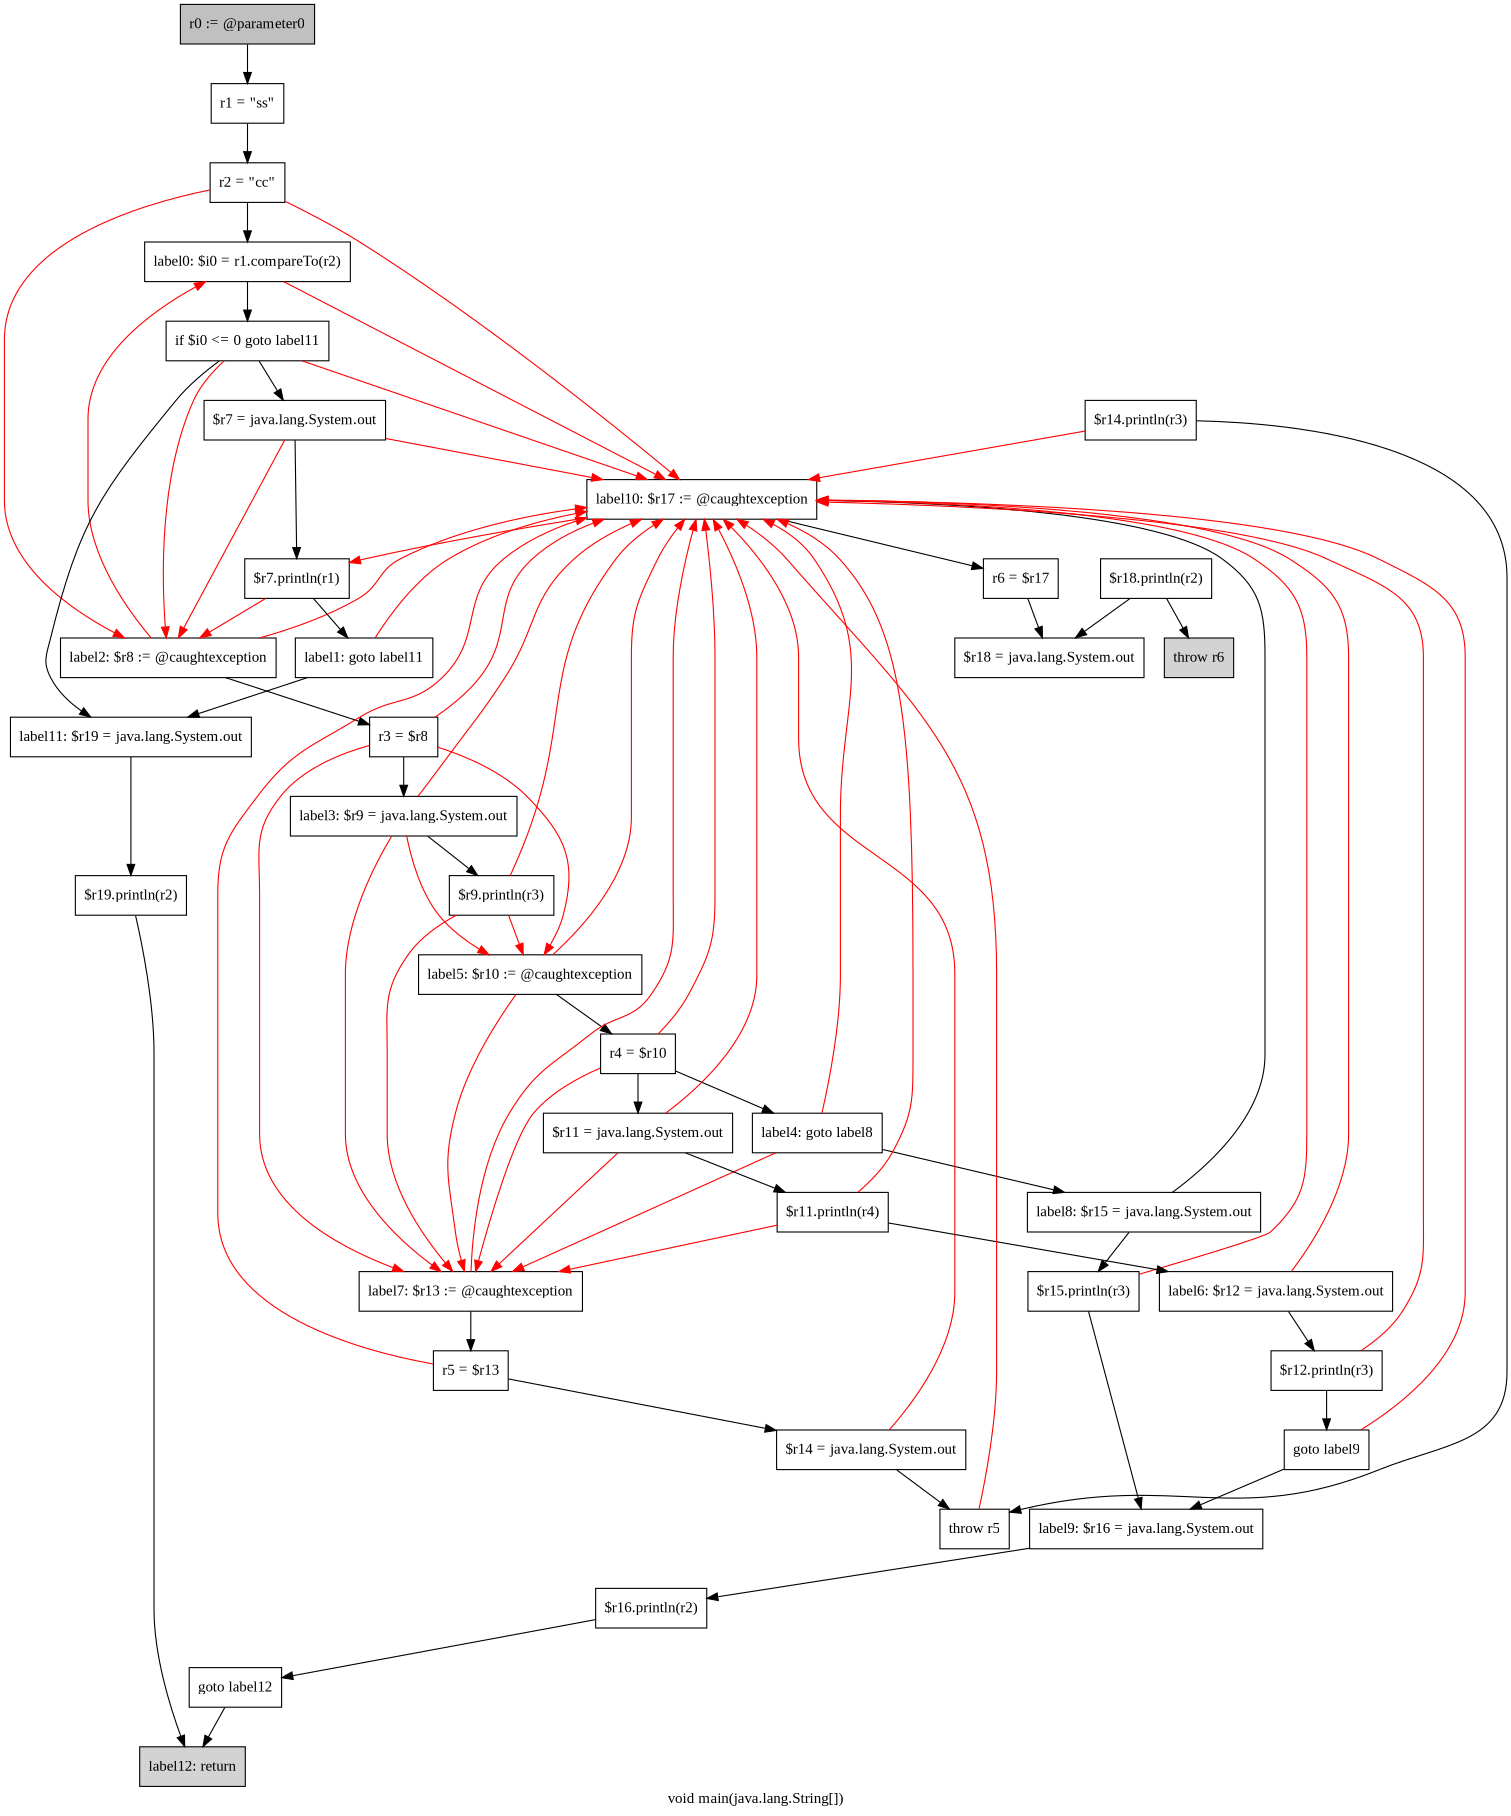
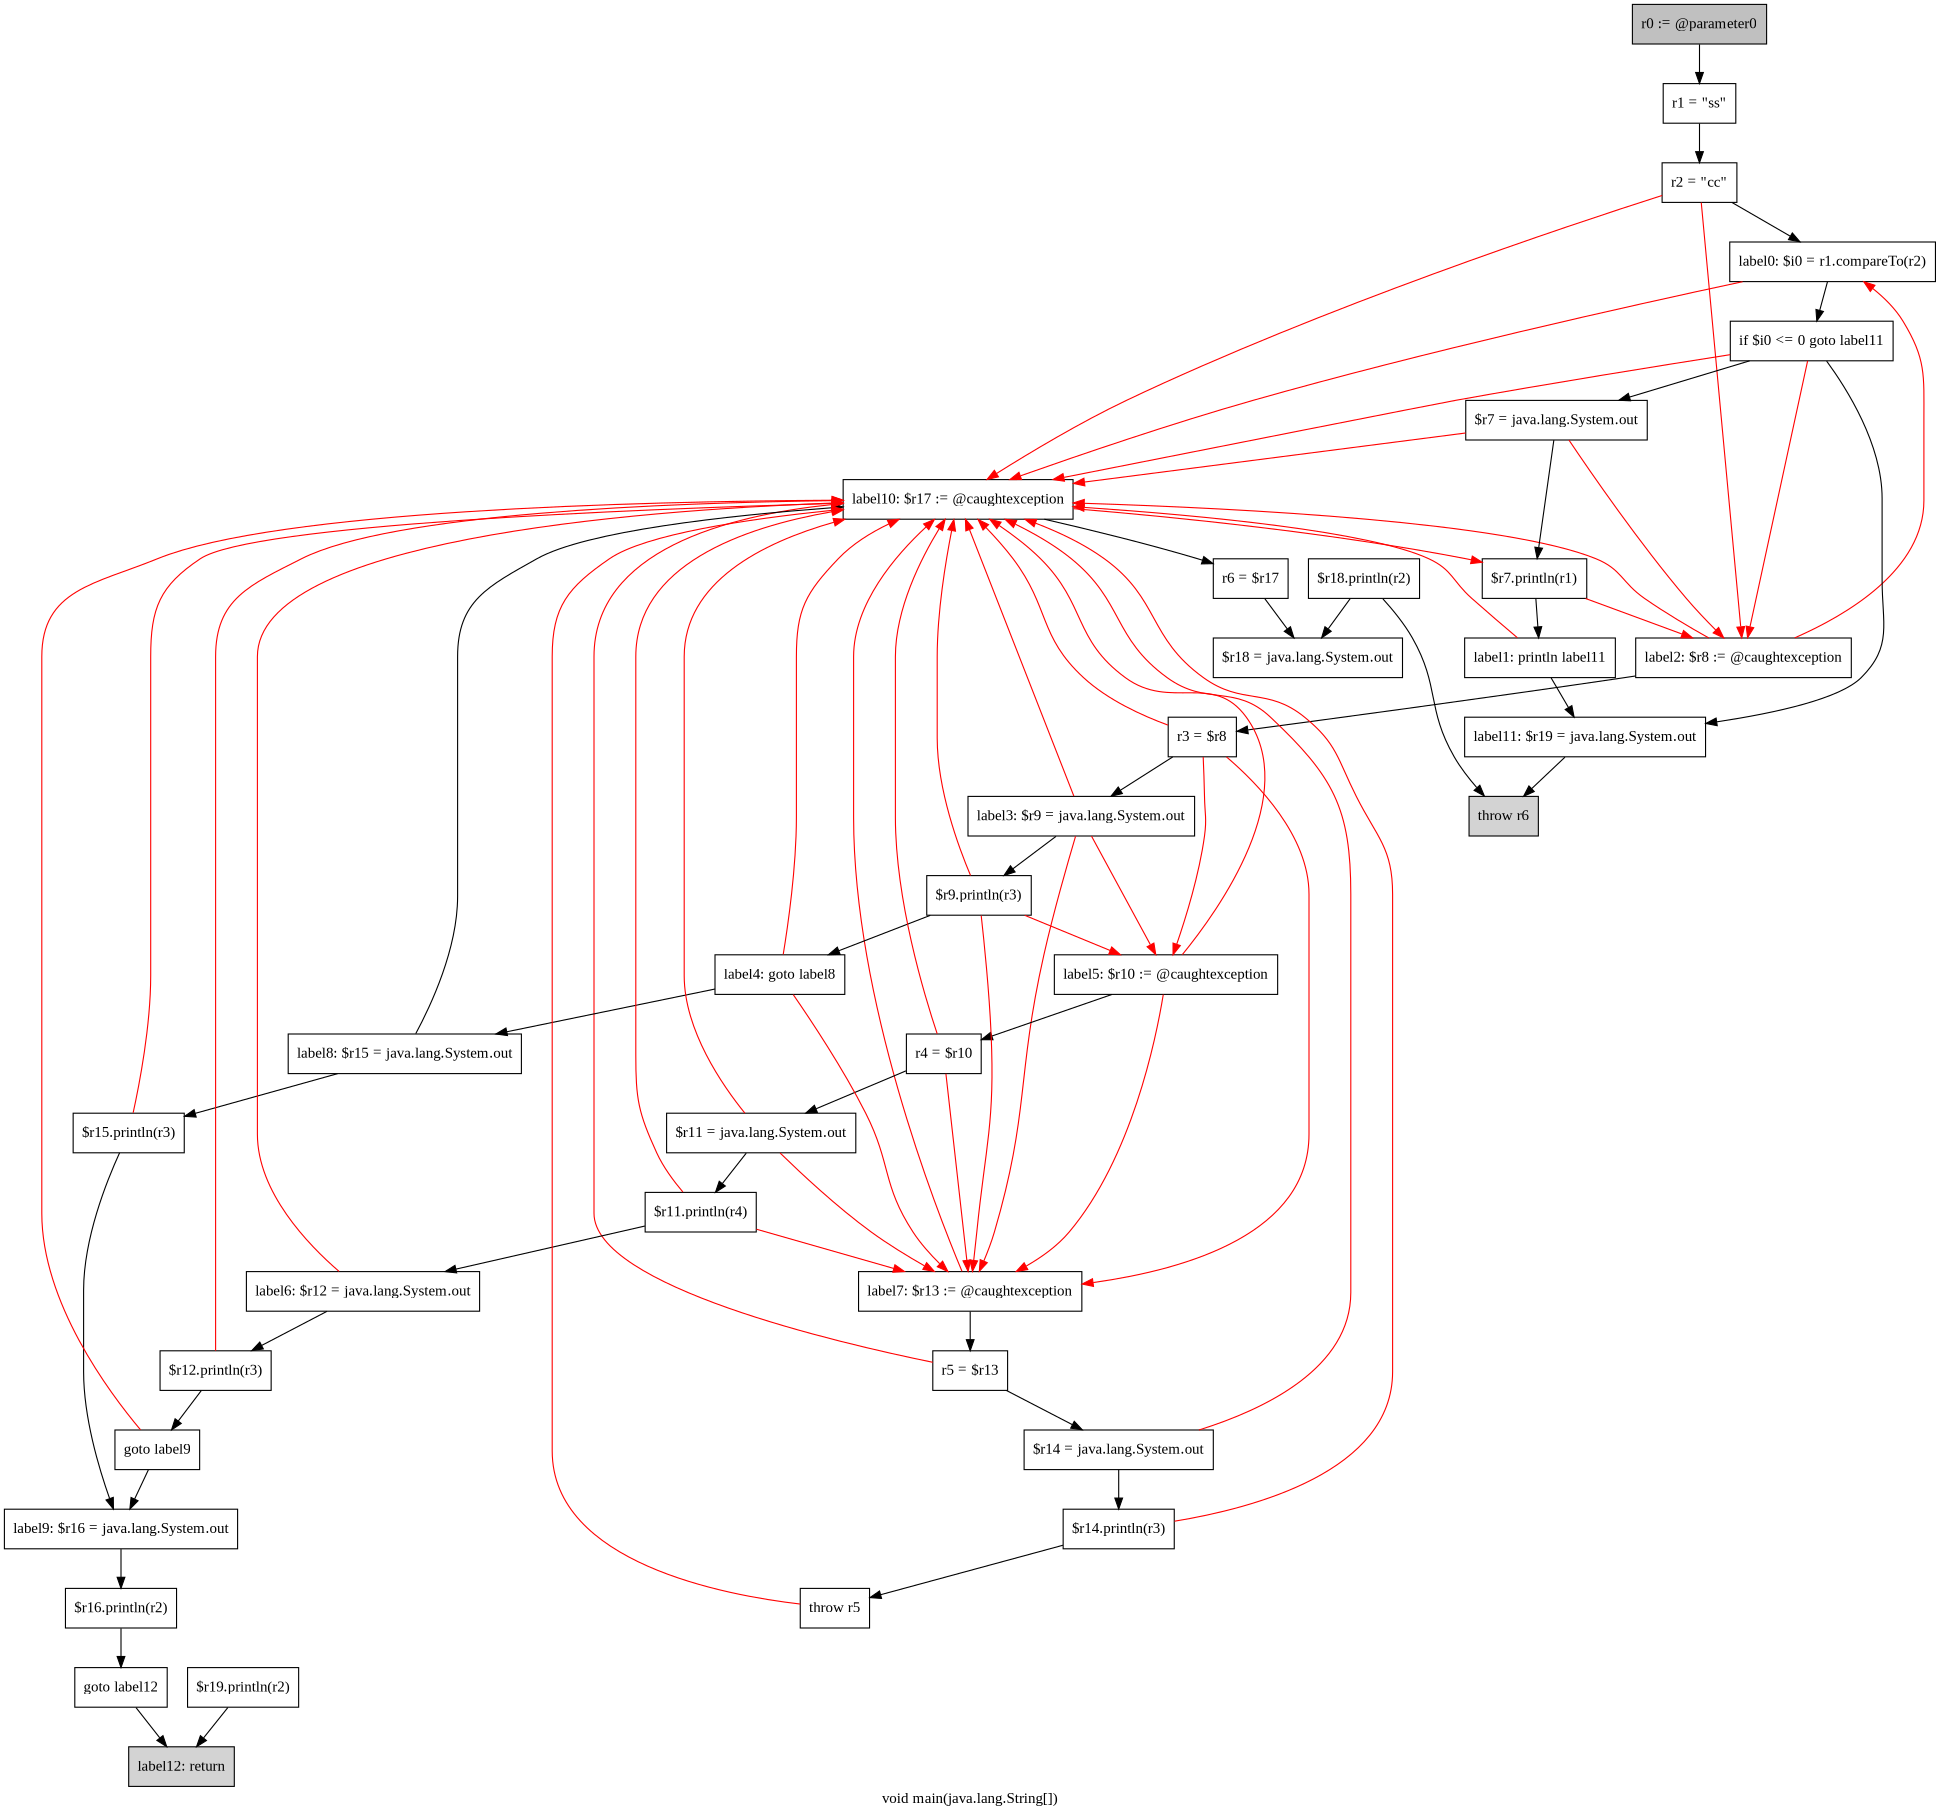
node "label1: goto label11": label "label1: goto label11" -> "label1: println label11"
edge "label11: $r19 = java.lang.System.out" -> "$r19.println(r2)": now "label11: $r19 = java.lang.System.out" -> "throw r6"
edge "r4 = $r10" -> "label4: goto label8": now "$r9.println(r3)" -> "label4: goto label8"
edge "$r14 = java.lang.System.out" -> "throw r5": now "$r14 = java.lang.System.out" -> "$r14.println(r3)"
